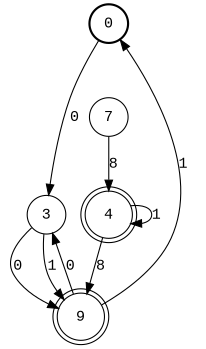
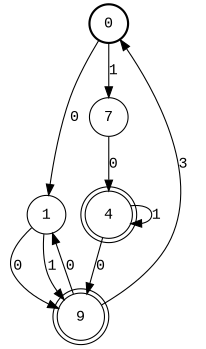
edge "0" -> "7": added, label "1"
edge "7" -> "4": label "8" -> "0"
edge "9" -> "0": label "1" -> "3"
node "3": label "3" -> "1"
edge "4" -> "9": label "8" -> "0"
